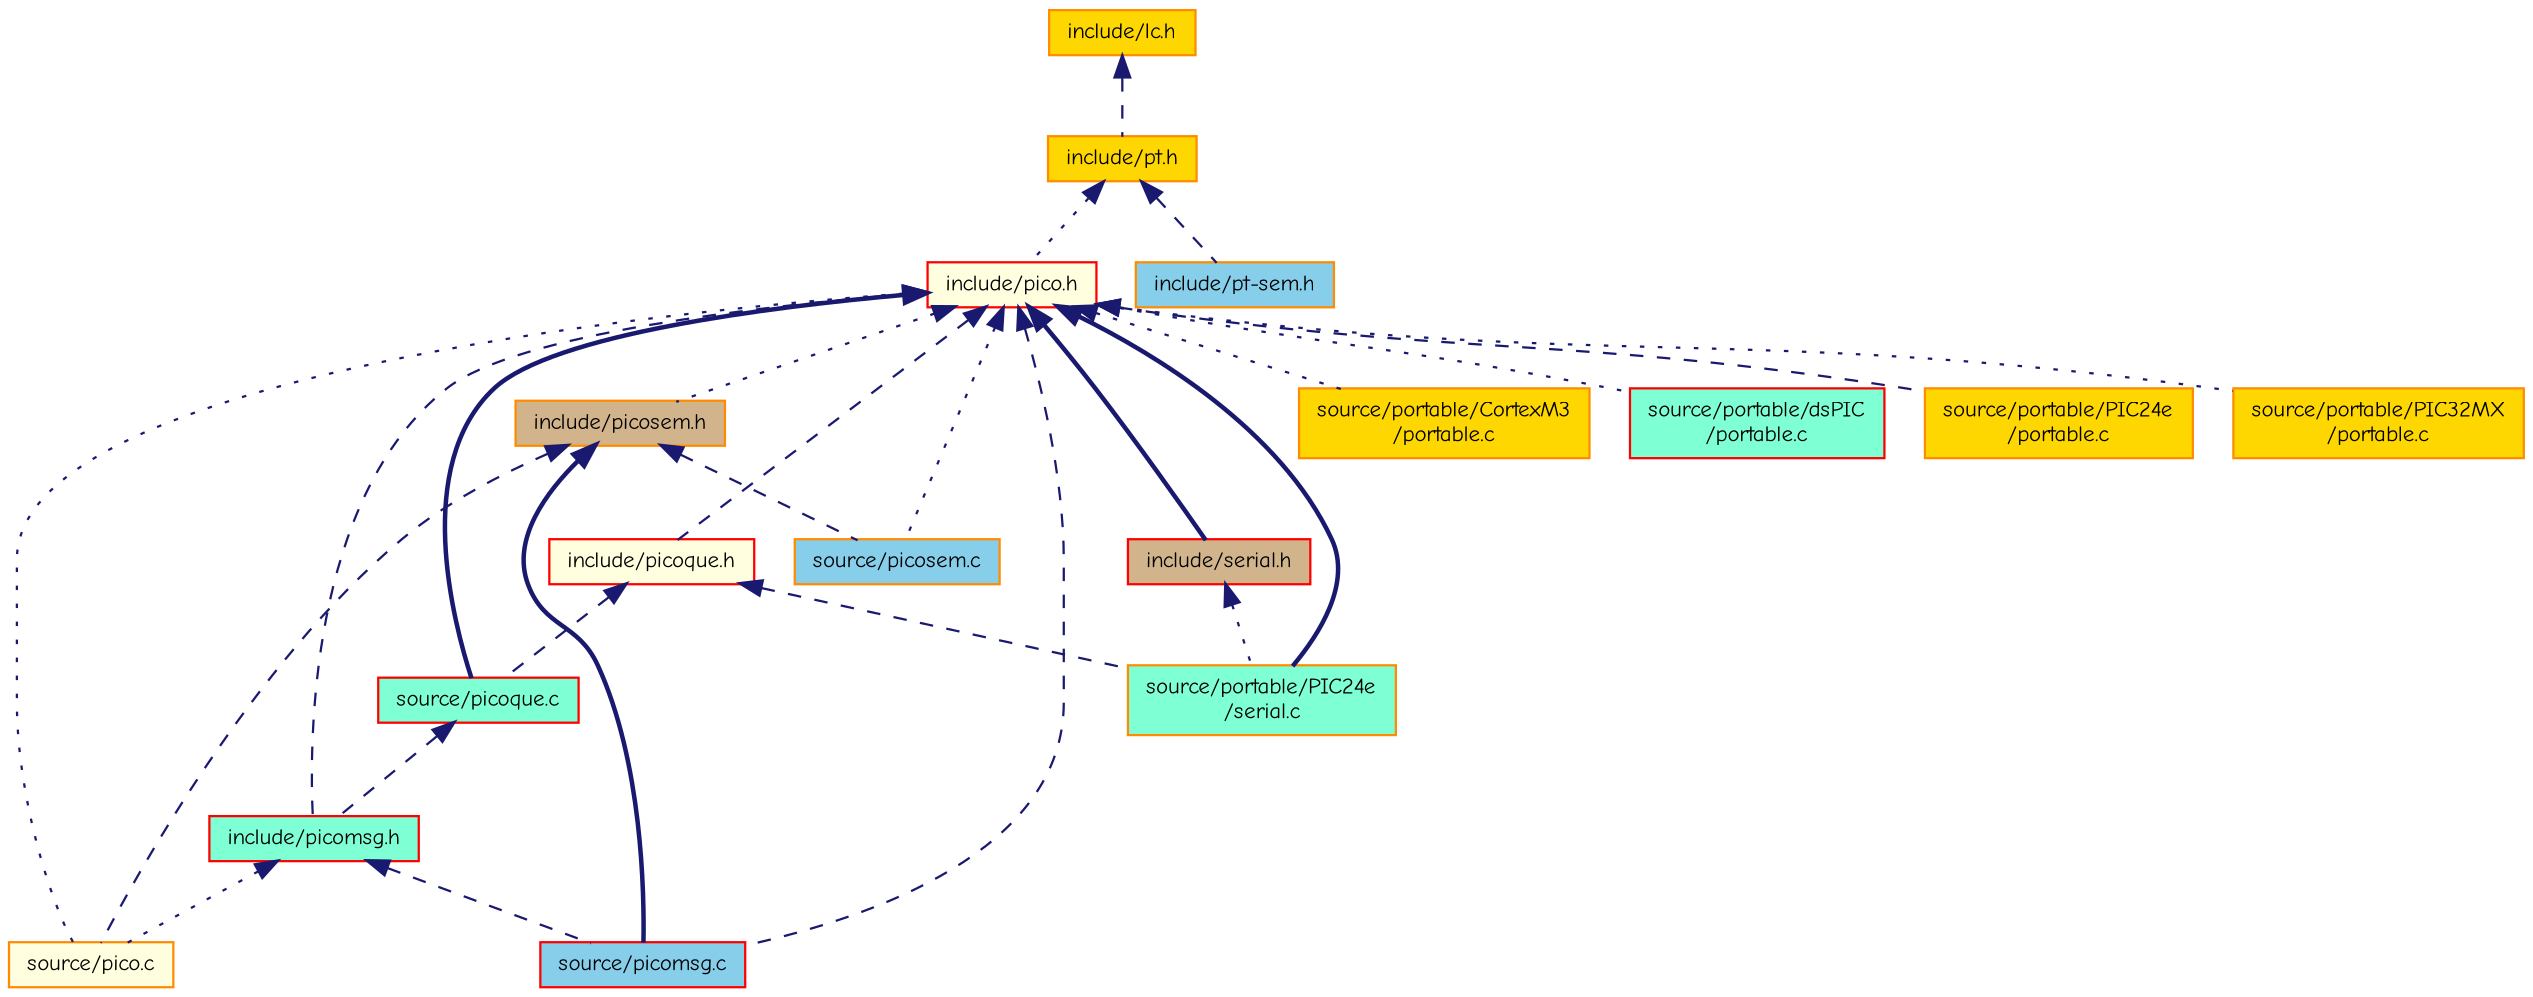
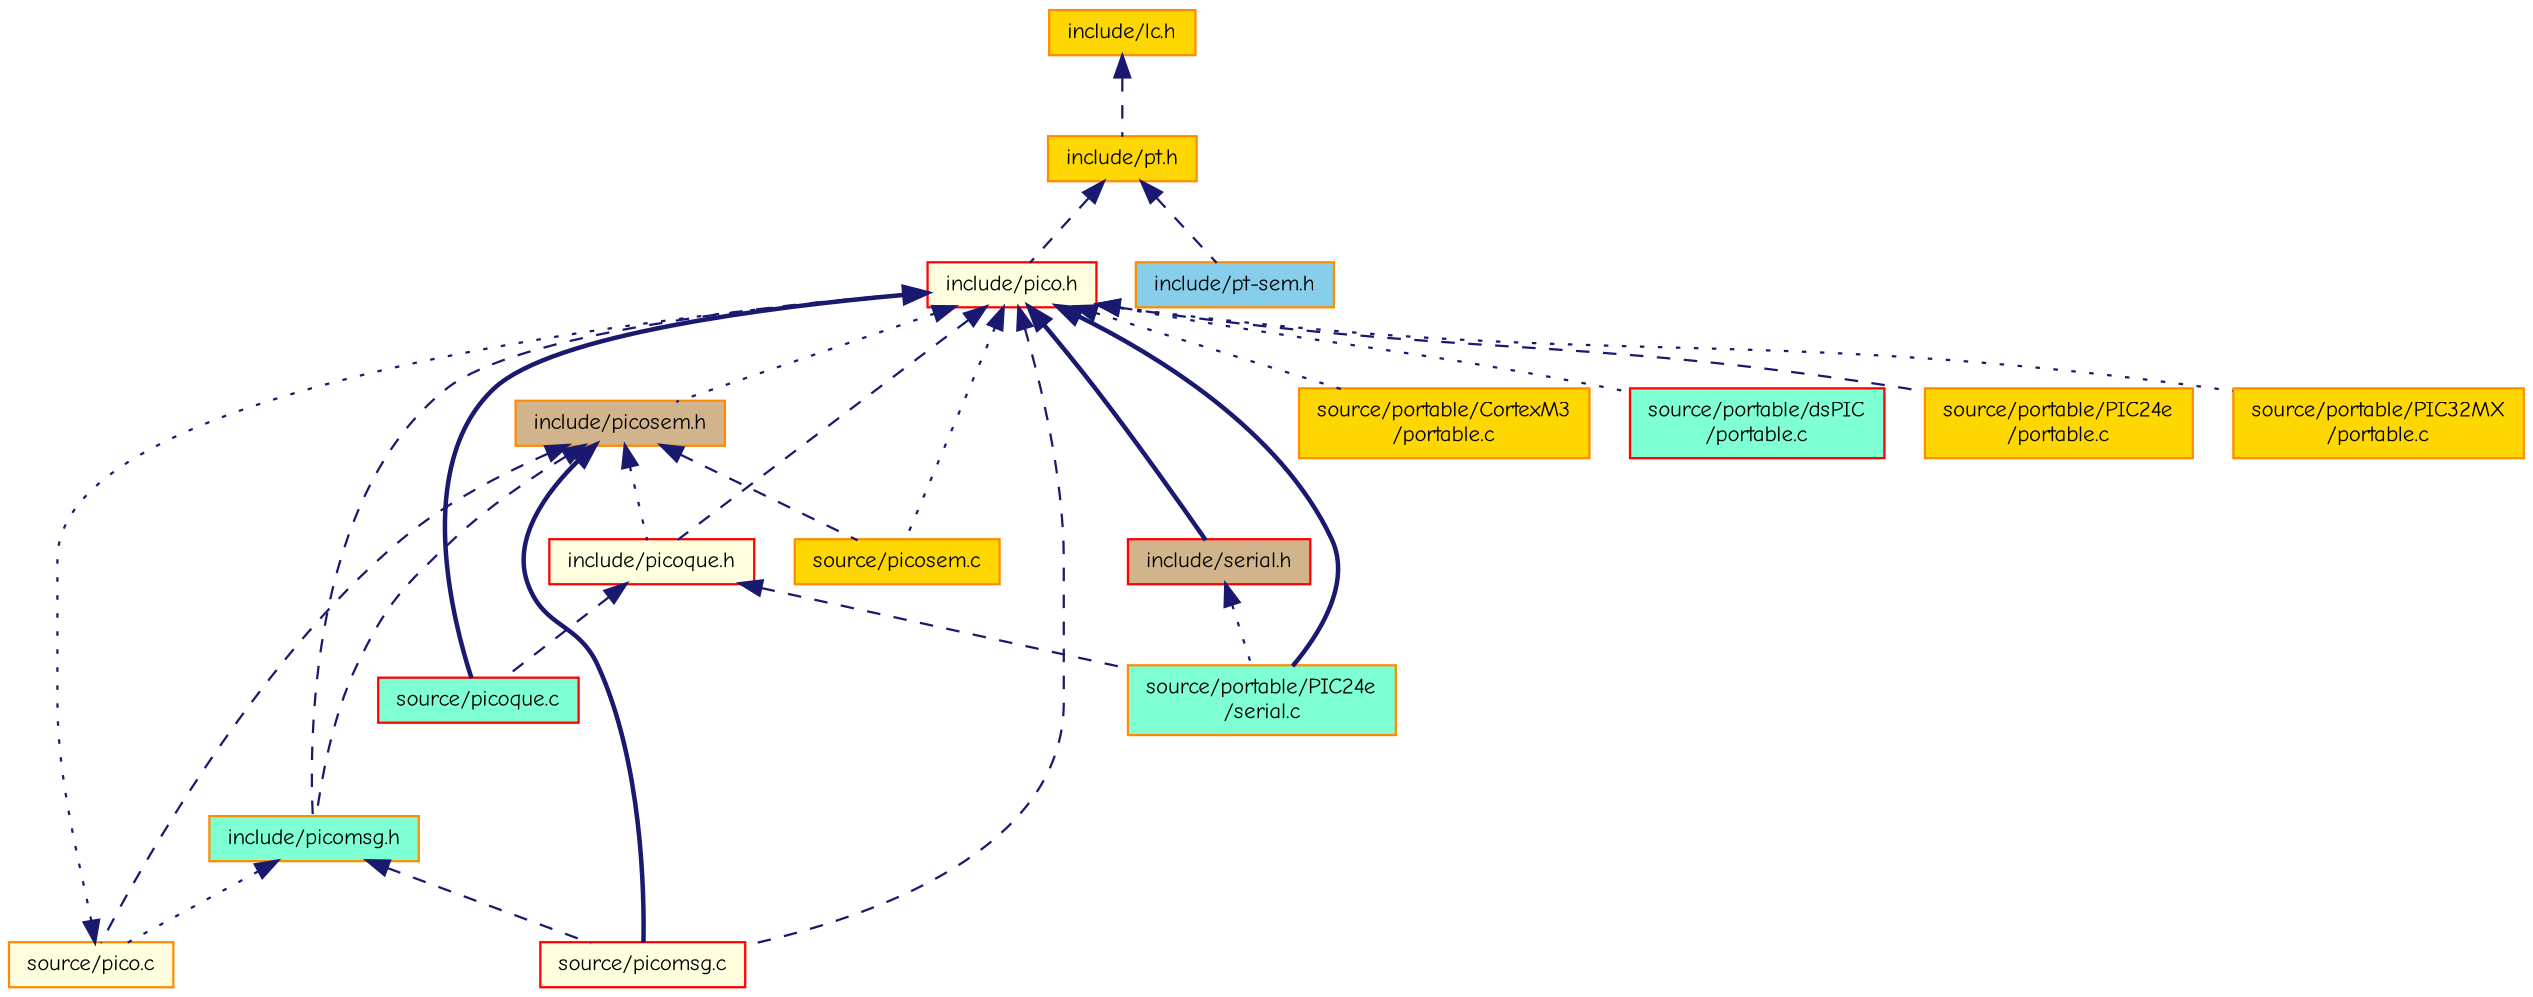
edge "include/pico.h" -> "include/pt.h": style dotted -> dashed
edge "source/pico.c" -> "include/pico.h": reversed
edge "include/picoque.h" -> "include/picosem.h": added
node "source/picosem.c": fillcolor skyblue -> gold
edge "include/picomsg.h" -> "source/picoque.c": now "include/picomsg.h" -> "include/picosem.h"
node "include/picomsg.h": color red -> darkorange
node "source/picomsg.c": fillcolor skyblue -> lightyellow
